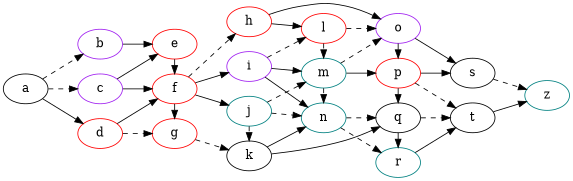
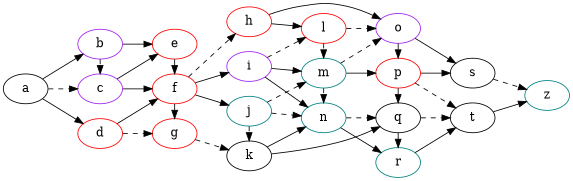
edge "b" -> "c": added
edge "a" -> "b": style dashed -> solid
edge "n" -> "r": style dashed -> solid
